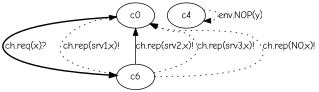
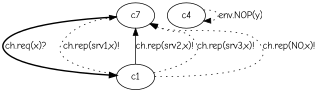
node "c0": label "c0" -> "c7"
node "c6": label "c6" -> "c1"
